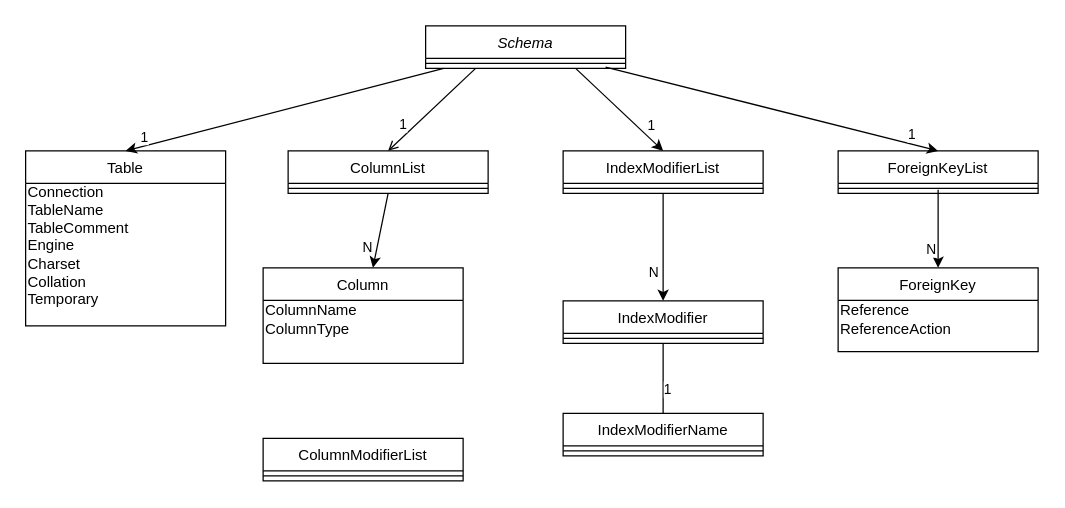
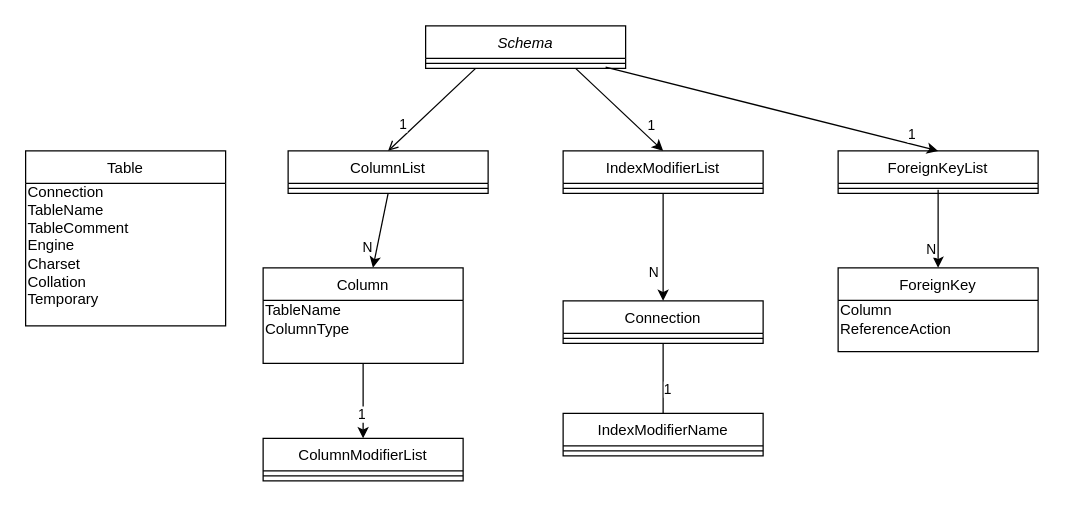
edge "Schema" -> "Table": removed, label "1"
node "IndexModifier": label "IndexModifier" -> "Connection"
node "ColumnName ColumnType": label "ColumnName ColumnType" -> "TableName ColumnType"
node "Reference ReferenceAction": label "Reference ReferenceAction" -> "Column ReferenceAction"
edge "Column" -> "ColumnModifierList": added, label "1"
